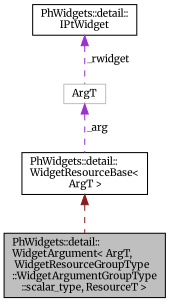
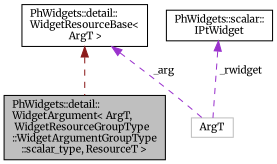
node "PhWidgets::detail:: IPtWidget": label "PhWidgets::detail:: IPtWidget" -> "PhWidgets::scalar:: IPtWidget"
edge "PhWidgets::detail:: WidgetResourceBase< ArgT >" -> "ArgT": reversed
